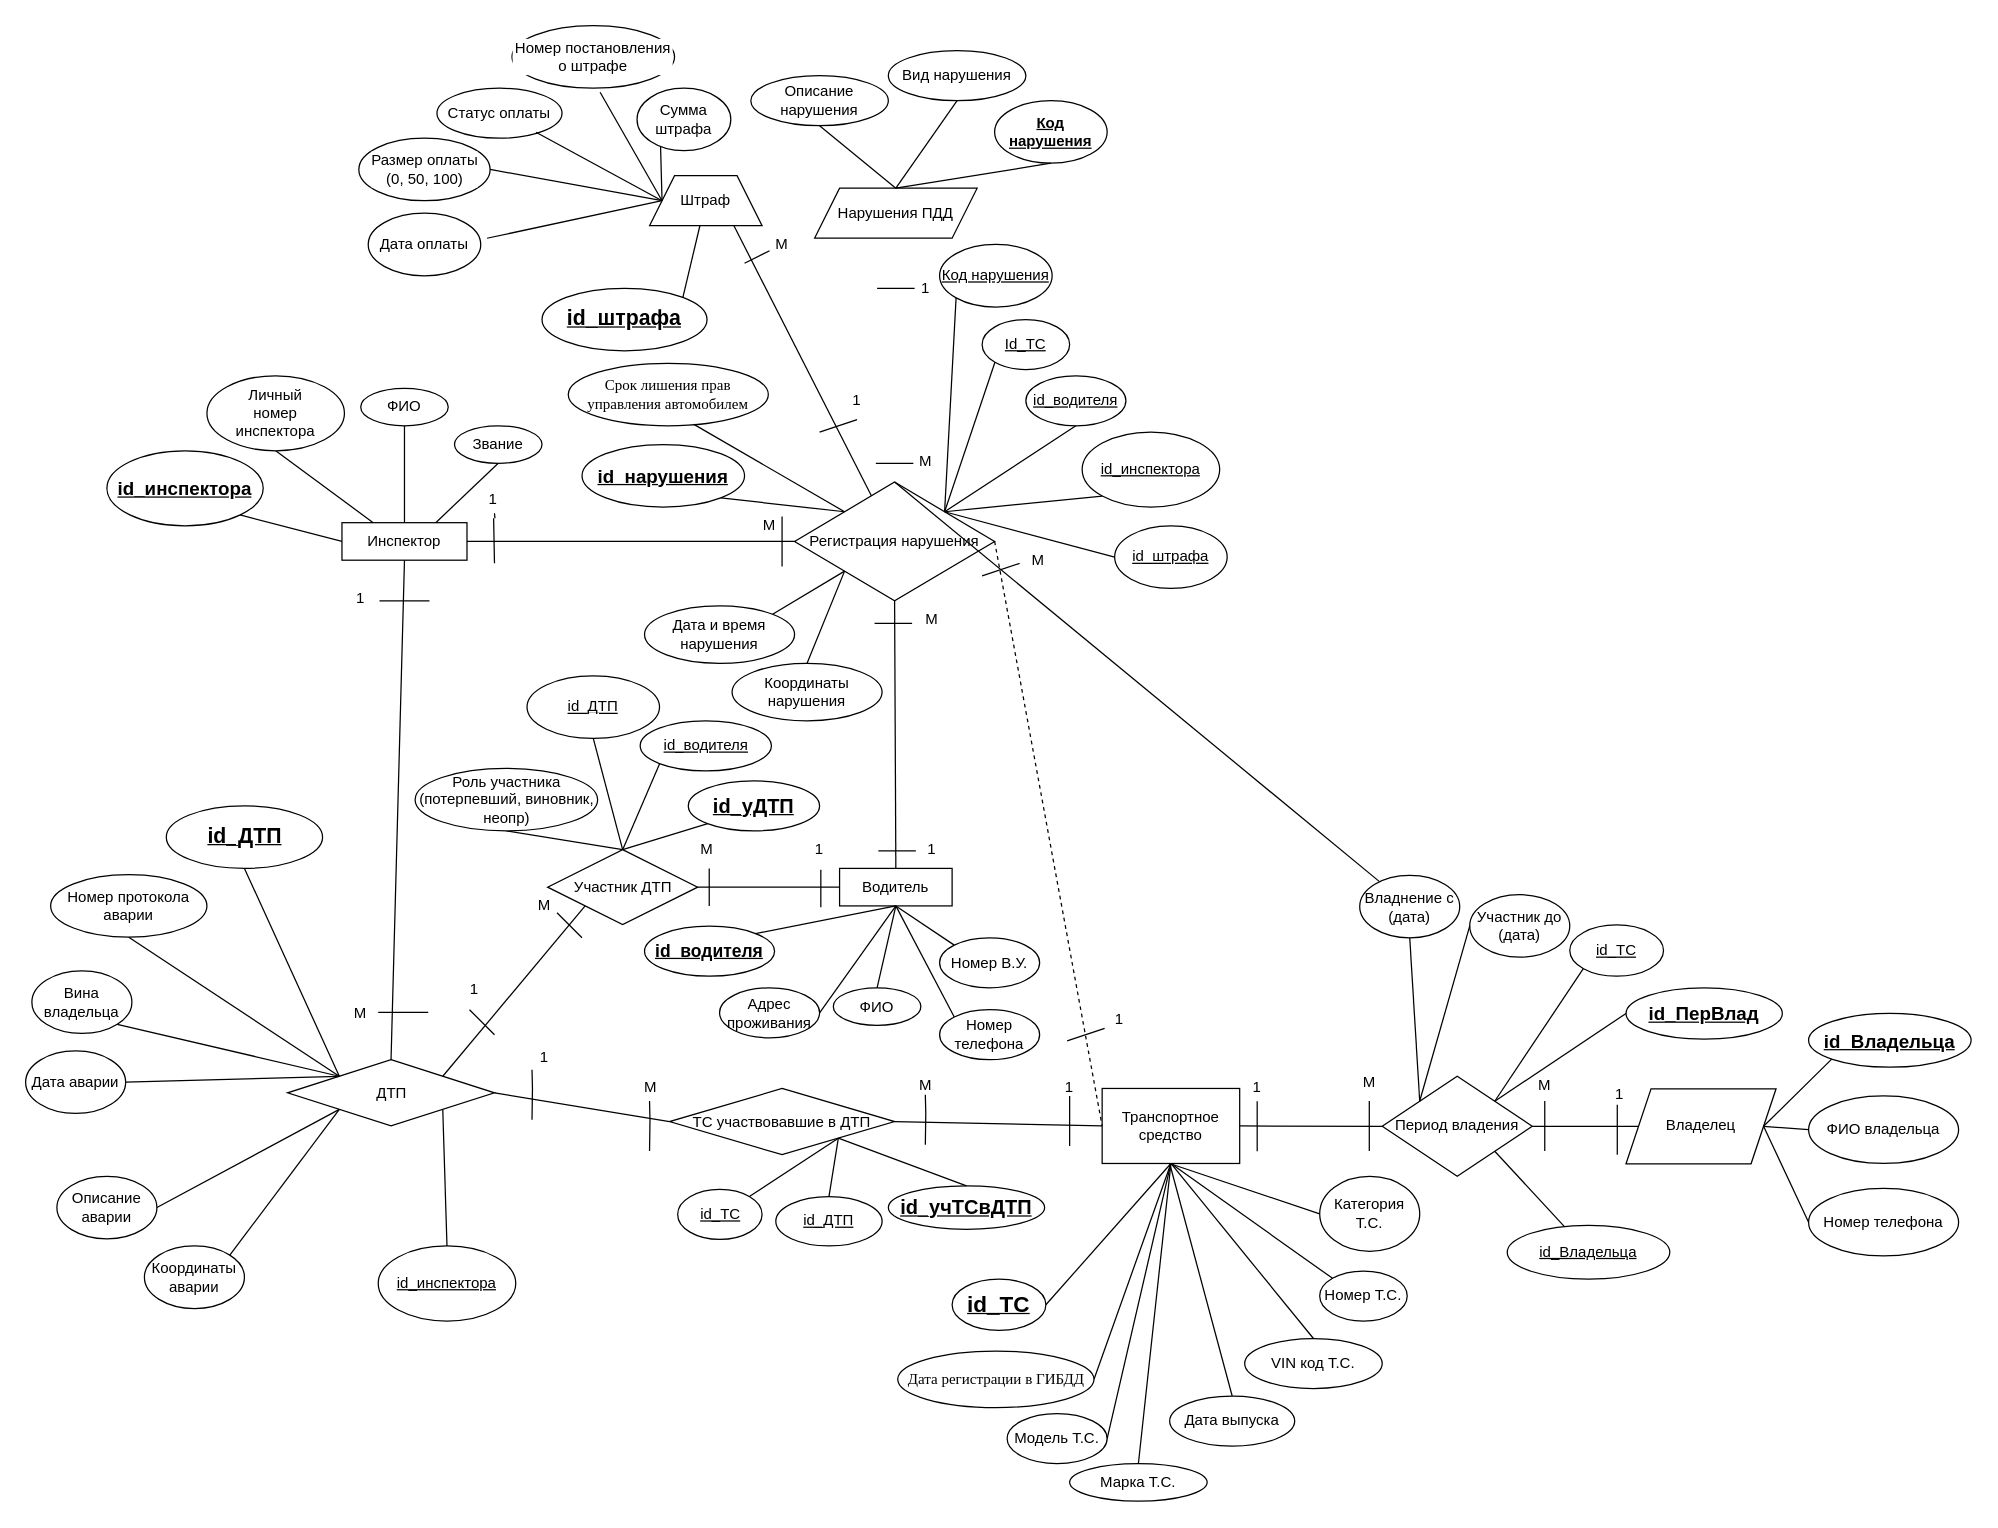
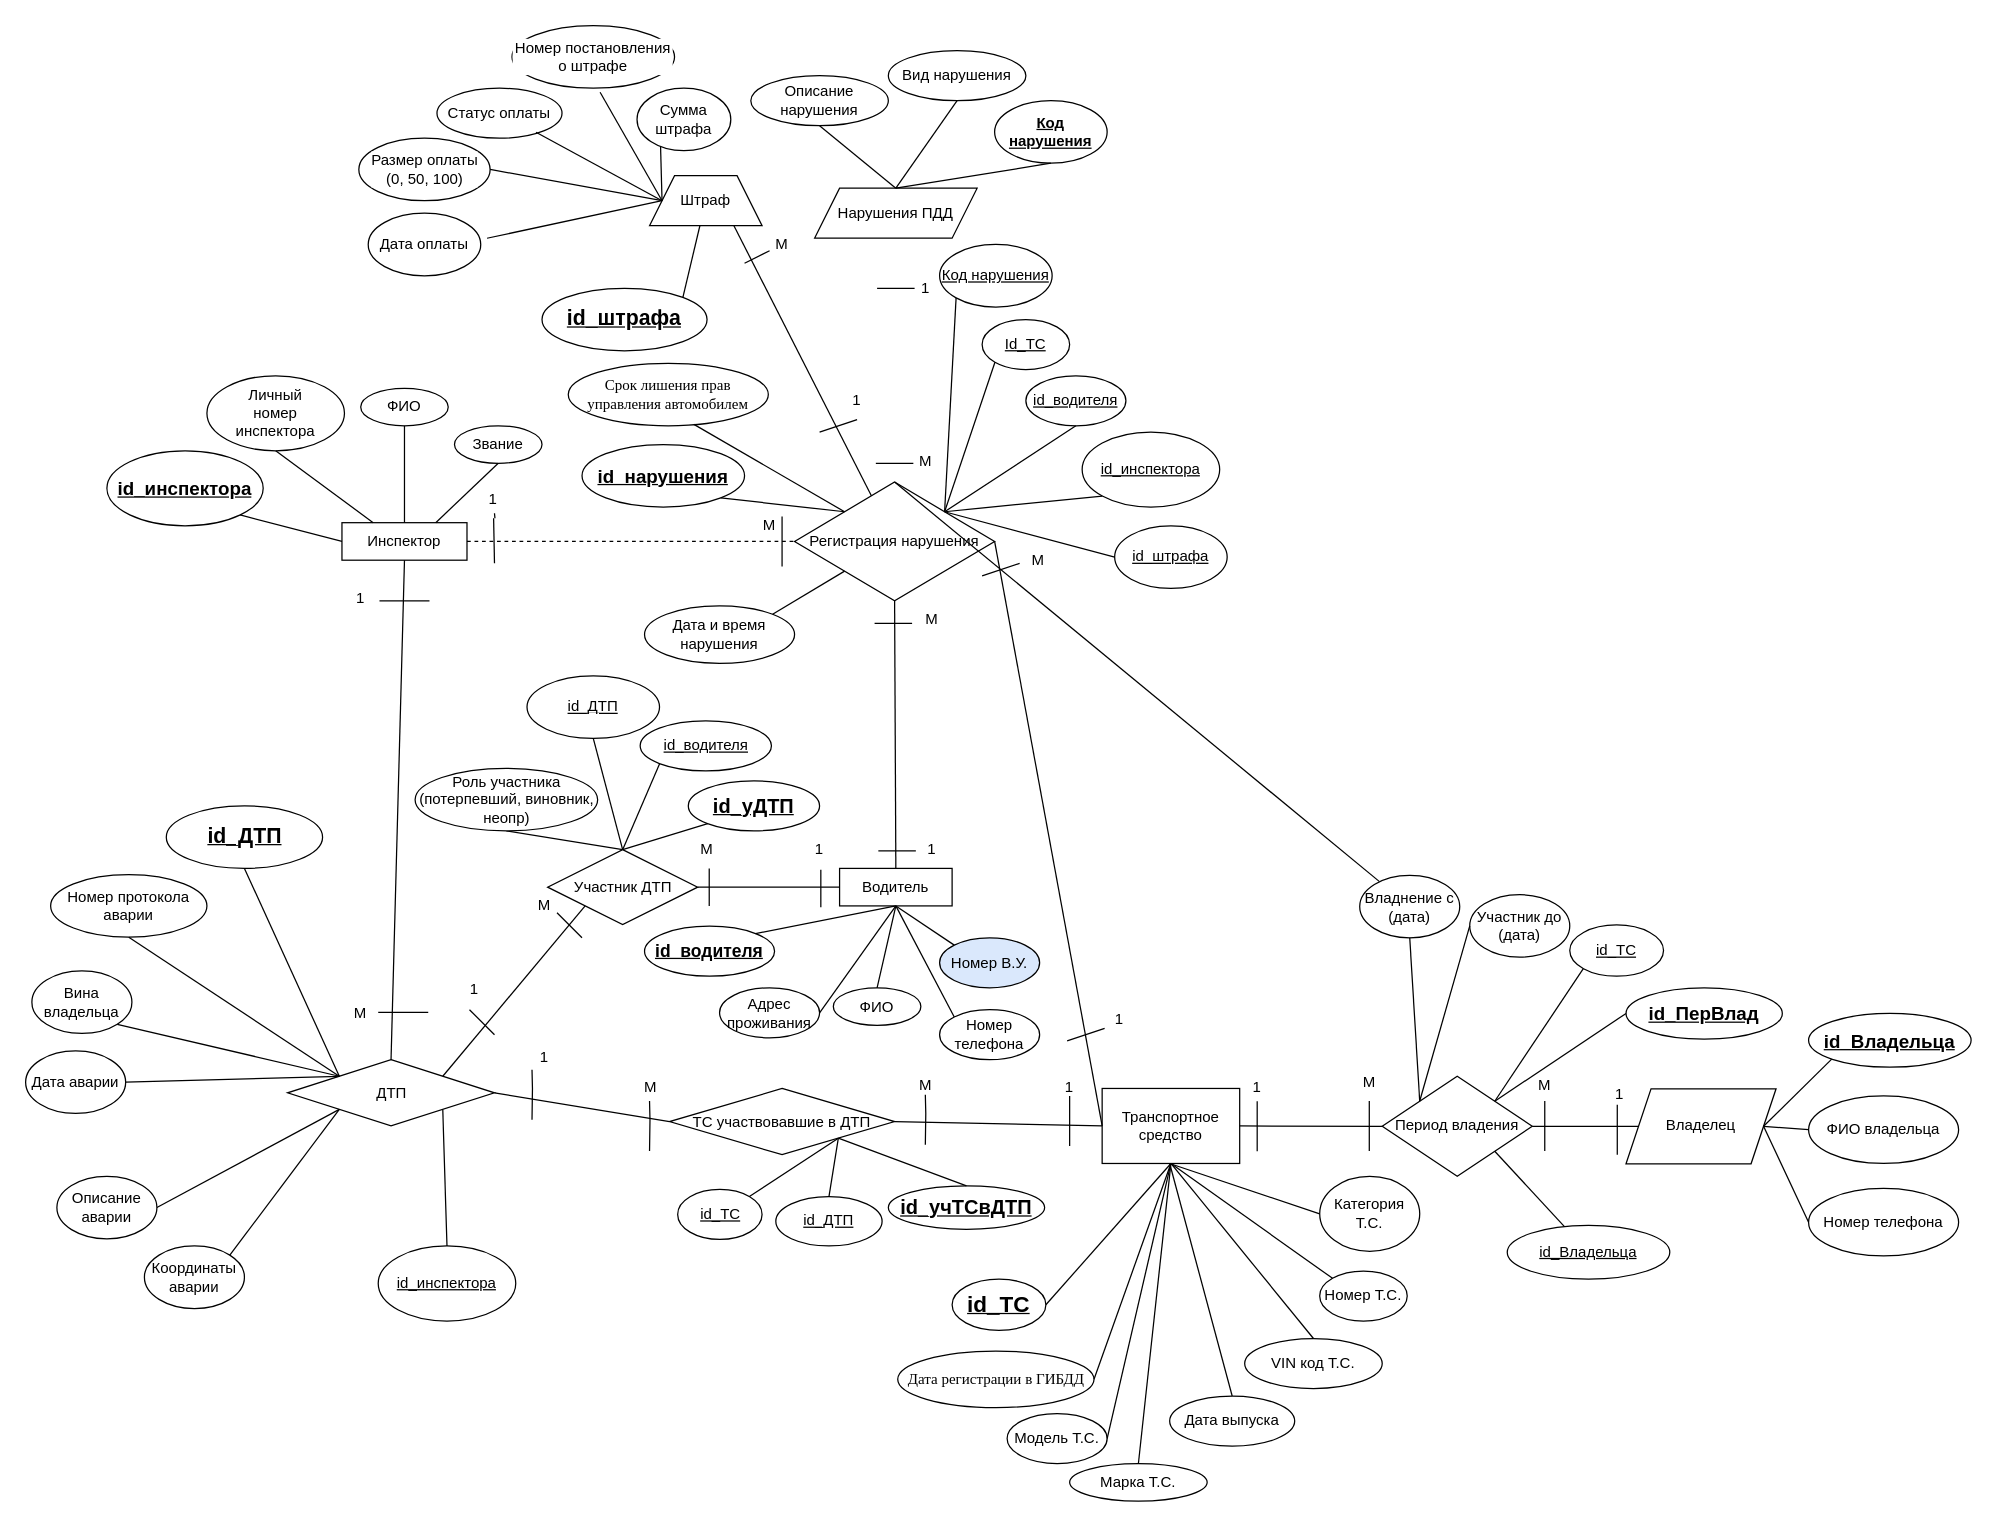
edge "Инспектор" -- "Регистрация нарушения": style solid -> dashed
edge "Регистрация нарушения" -- "Координаты нарушения": removed
node "Координаты нарушения": removed
edge "Регистрация нарушения" -- "Транспортное средство": style dashed -> solid
node "Номер В.У.": fillcolor #ffffff -> #dae8fc
